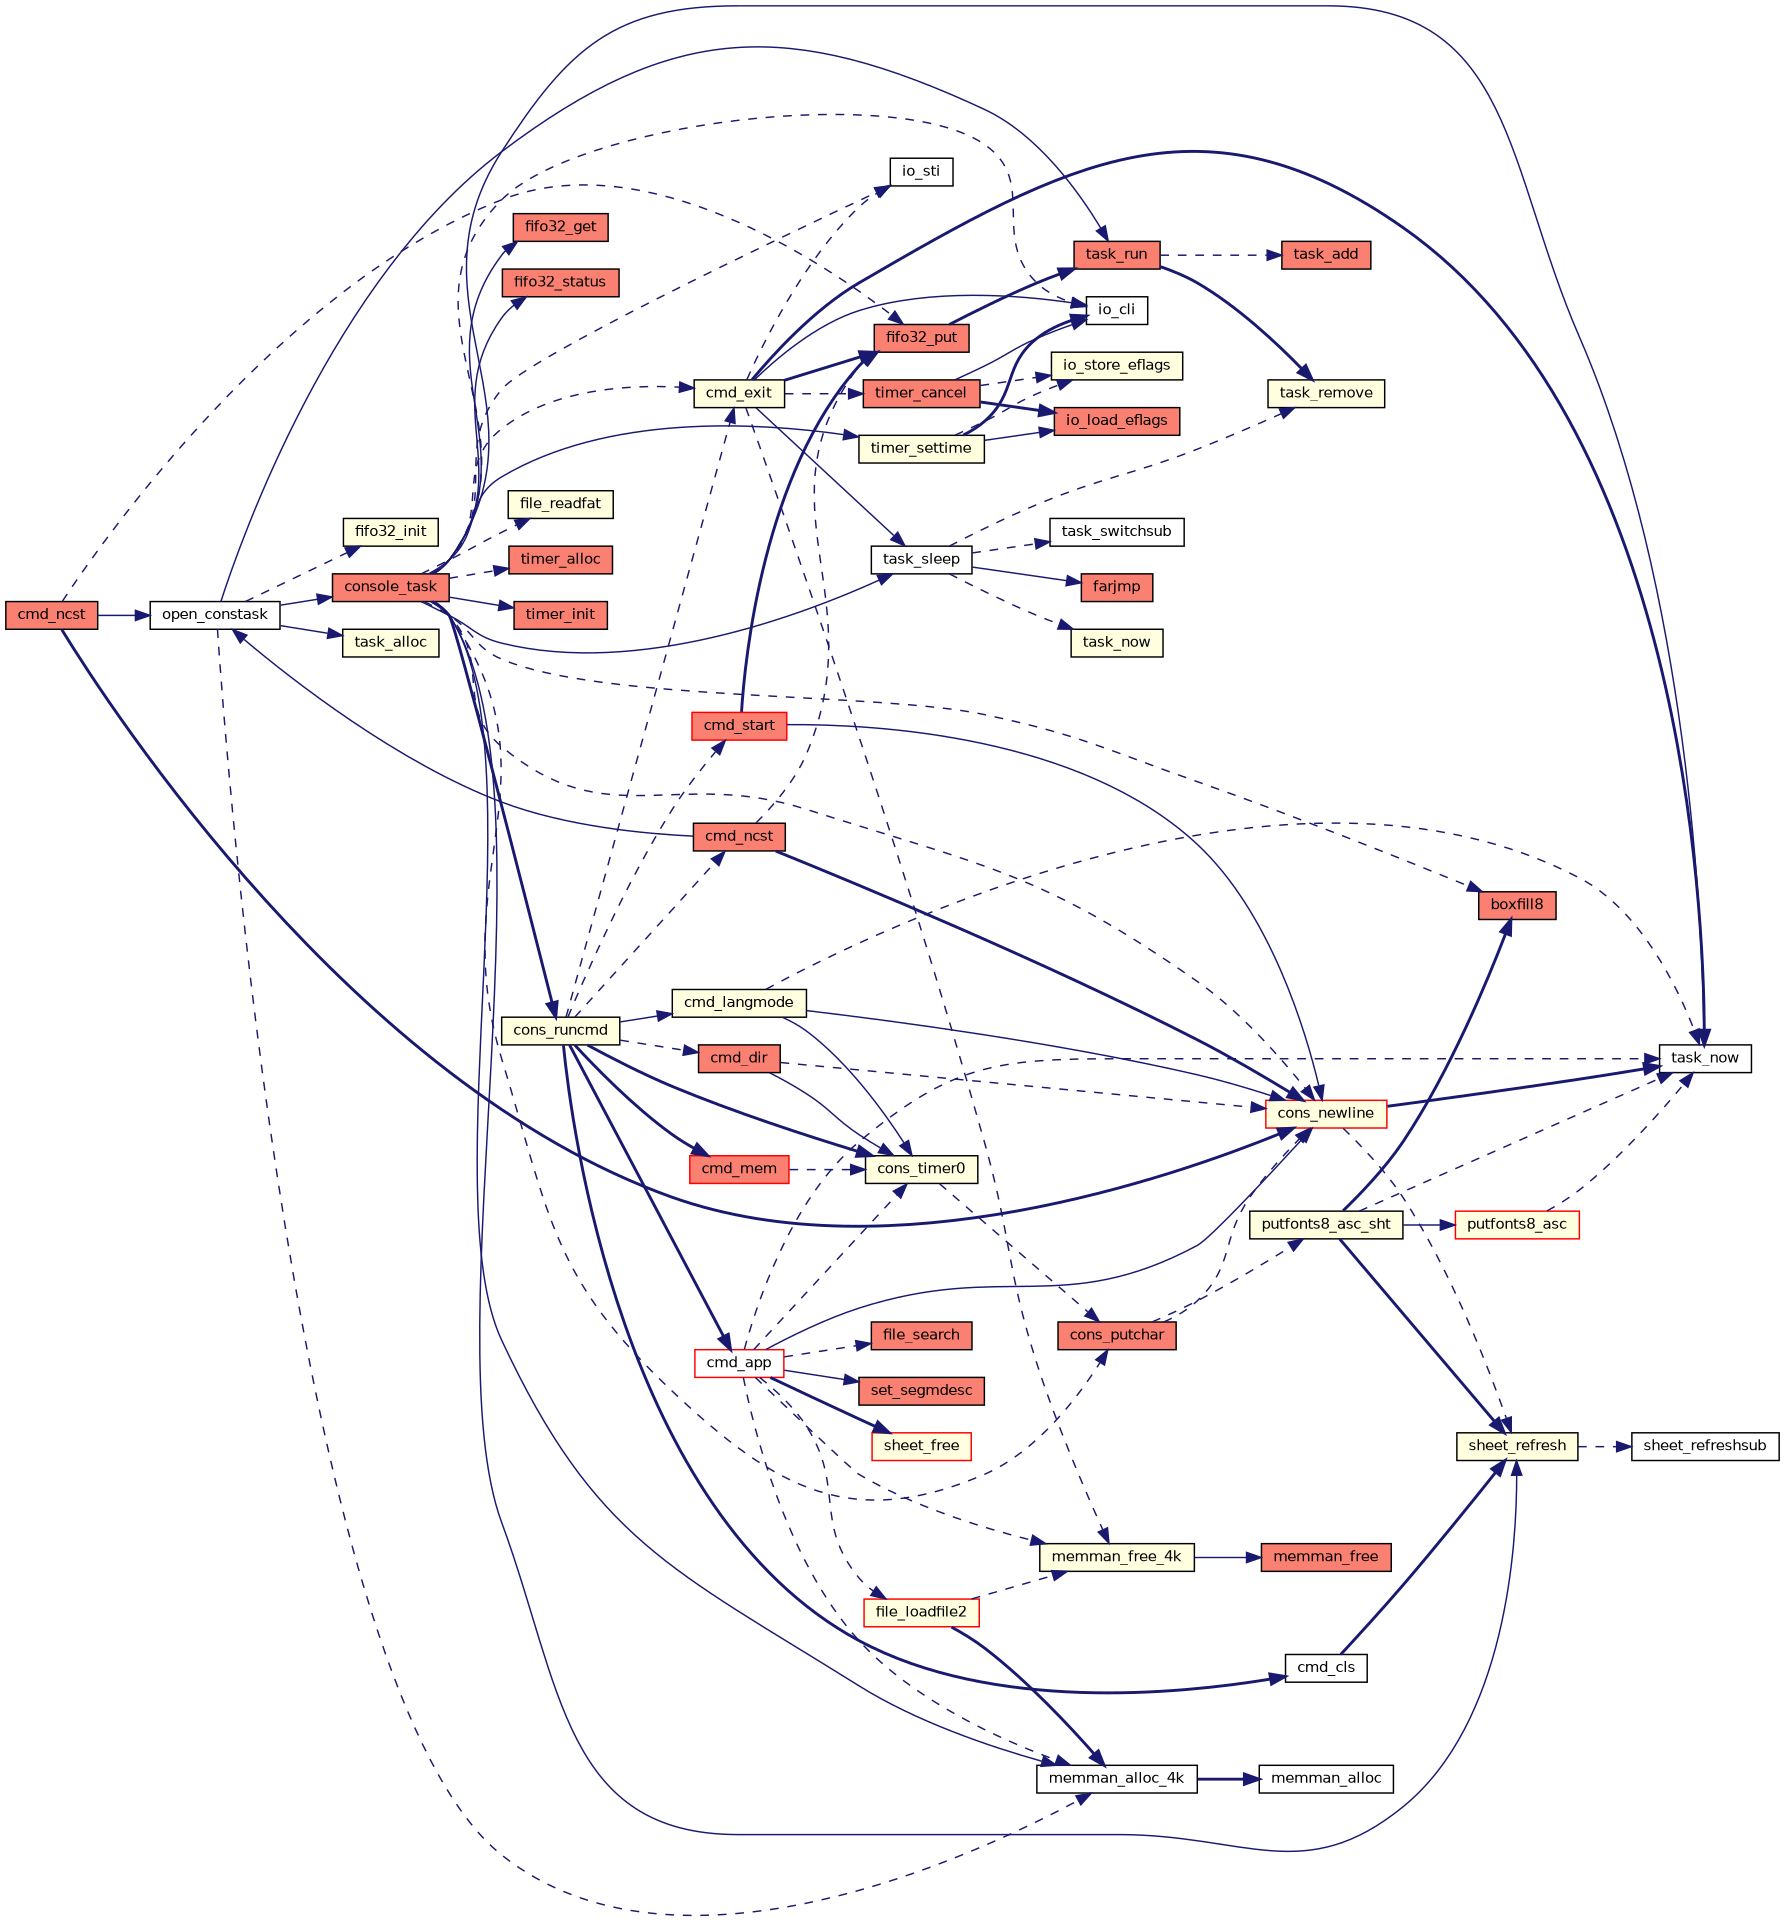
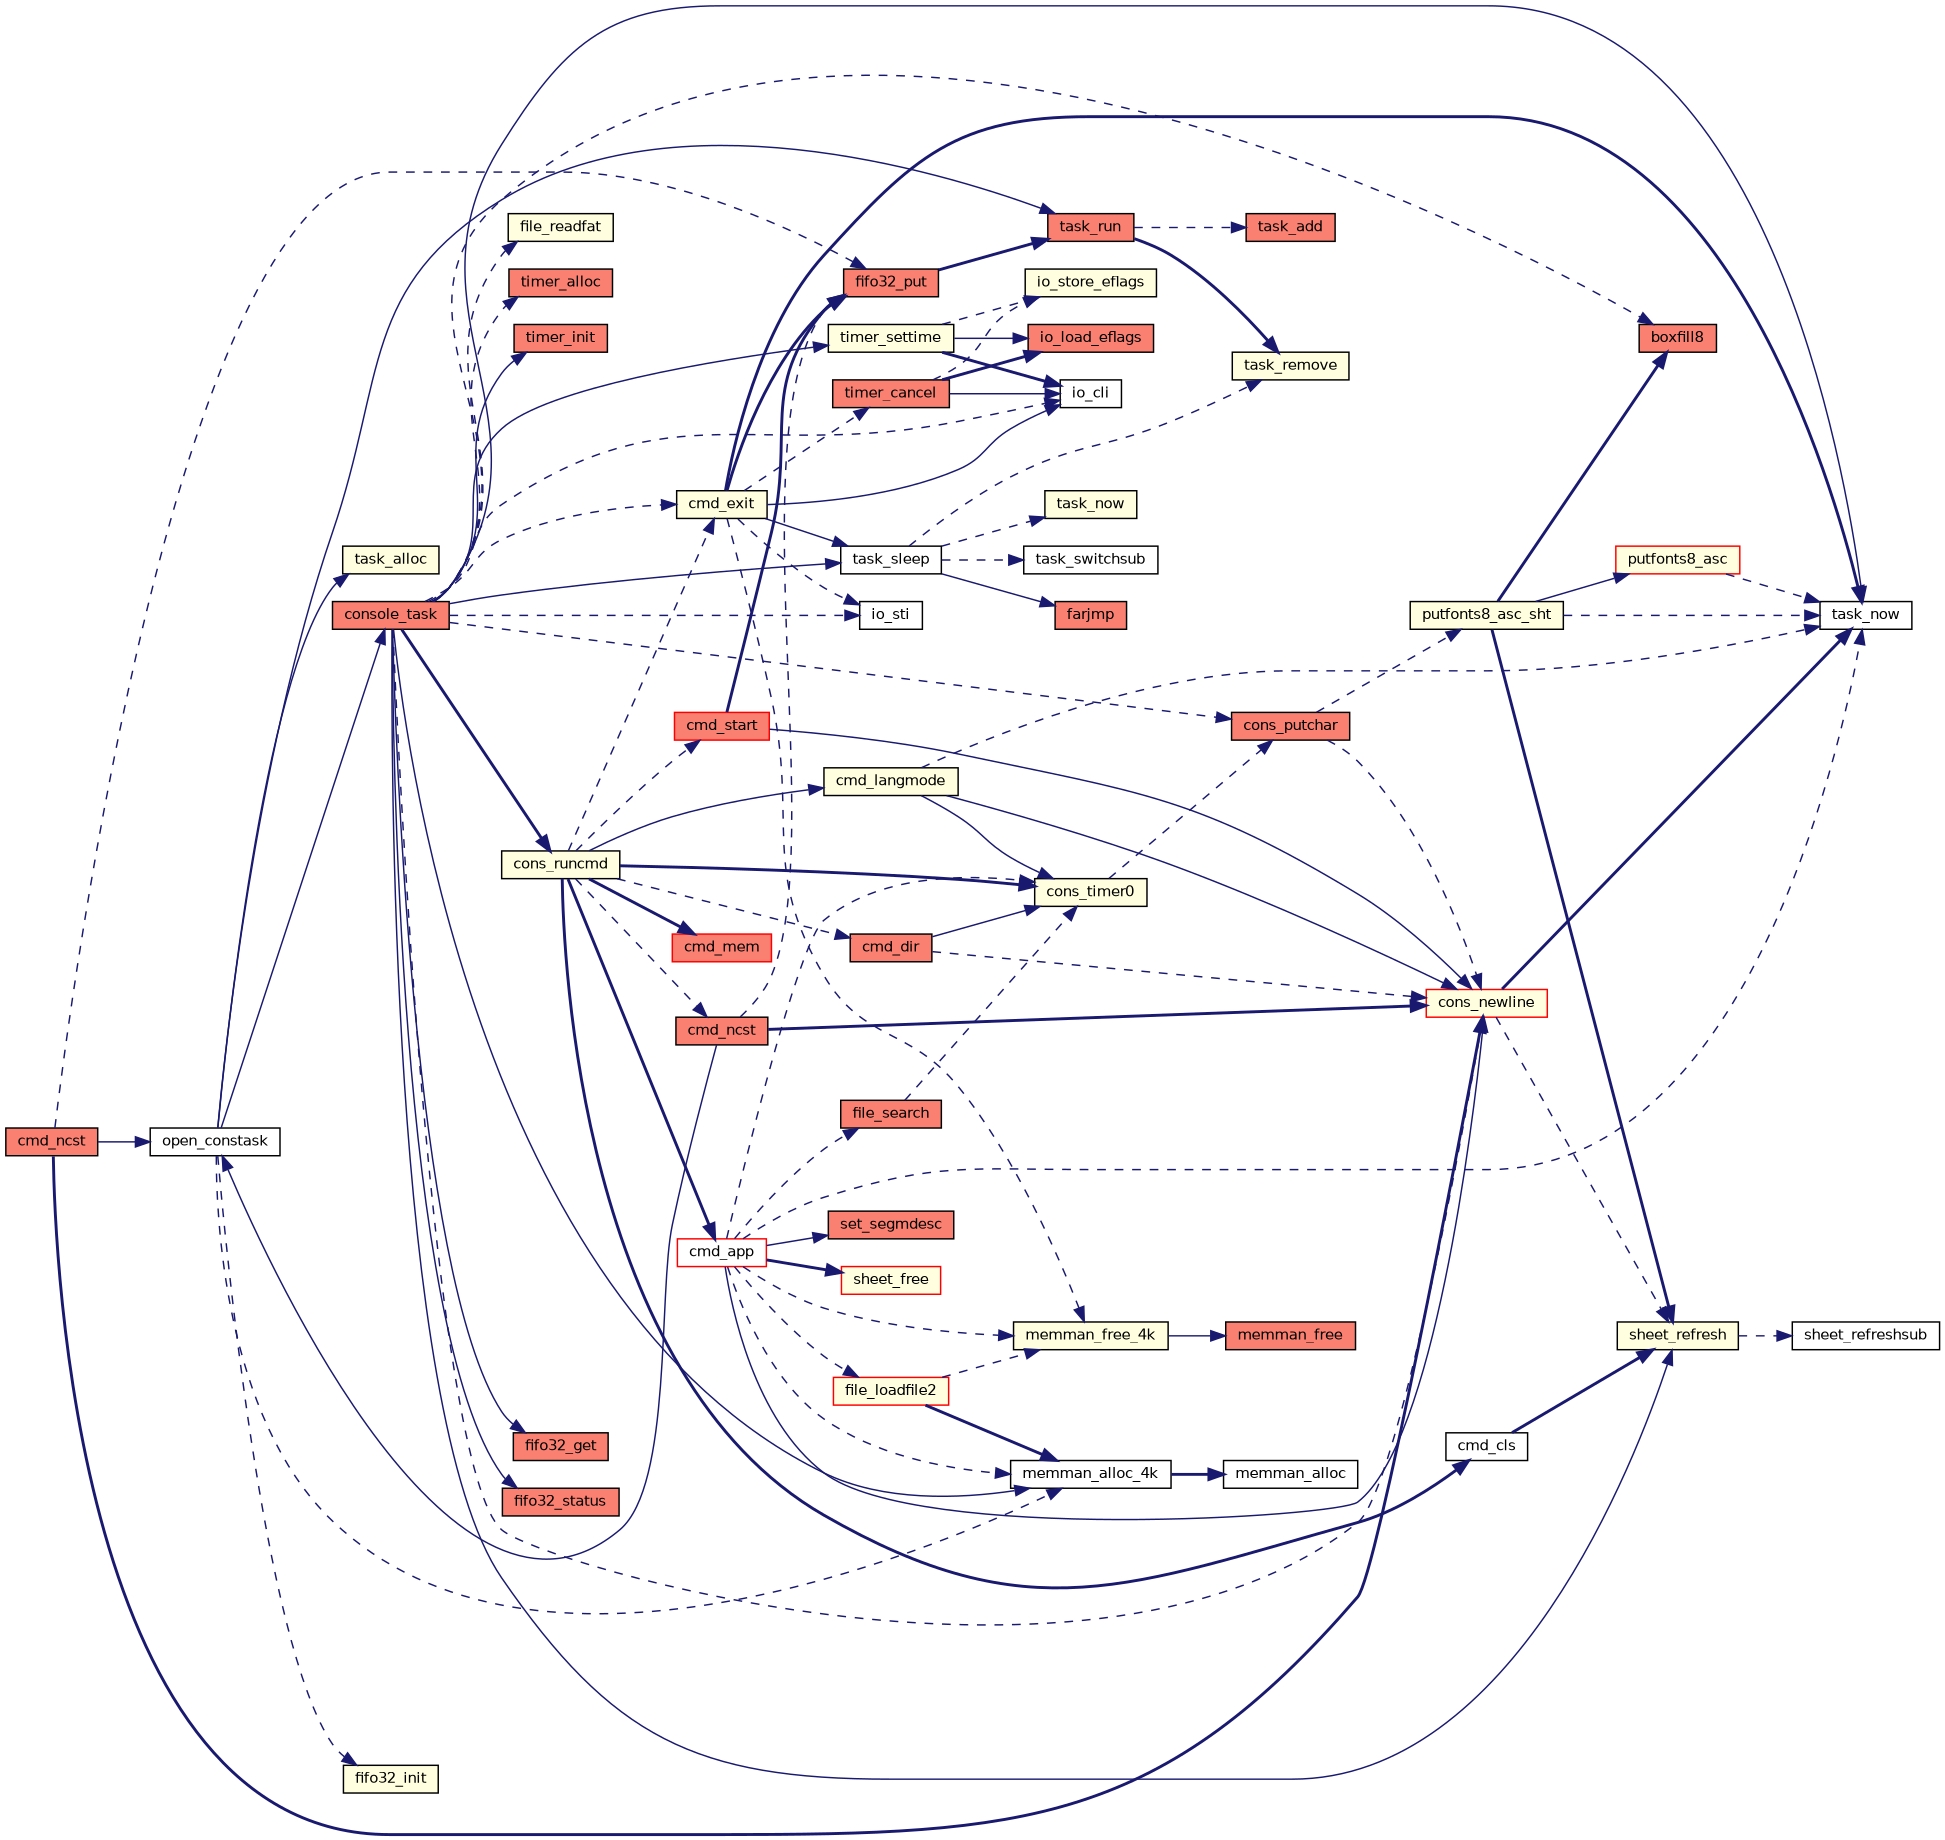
edge "cmd_mem" -> "cons_timer0": now "file_search" -> "cons_timer0"
